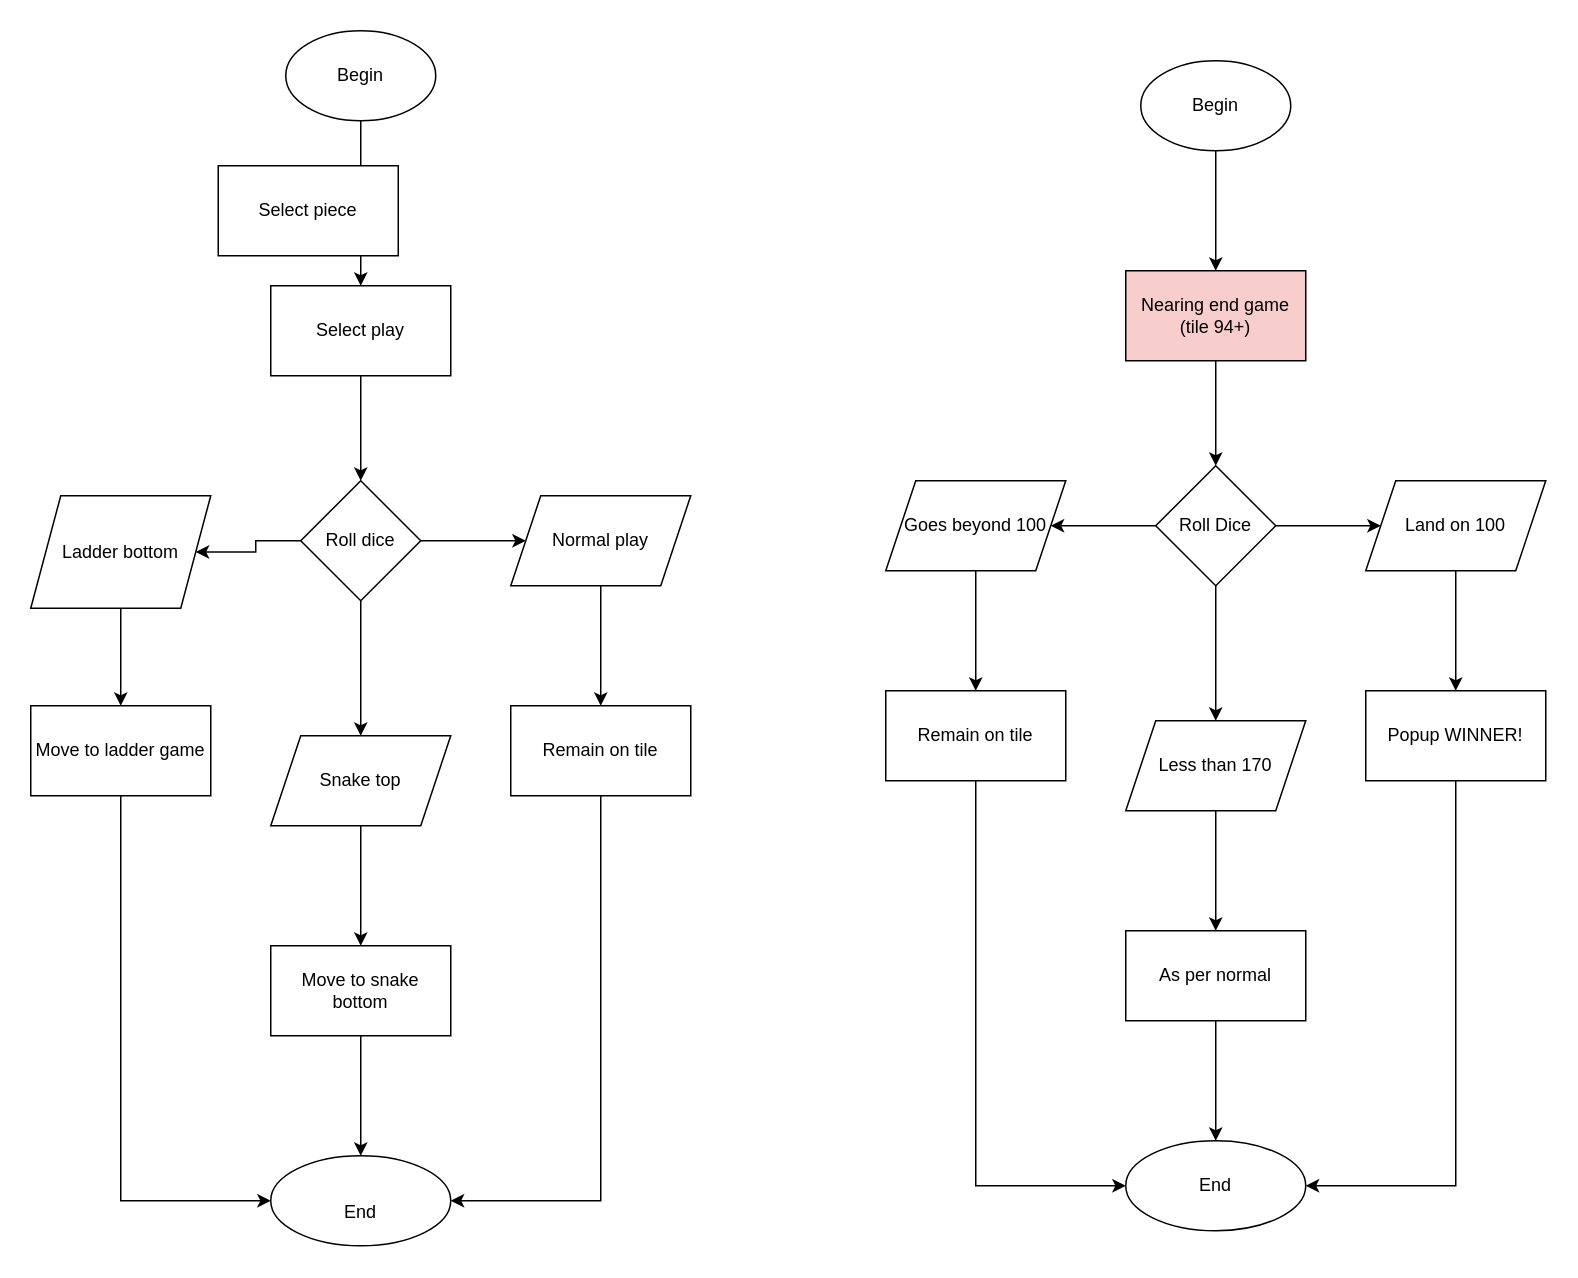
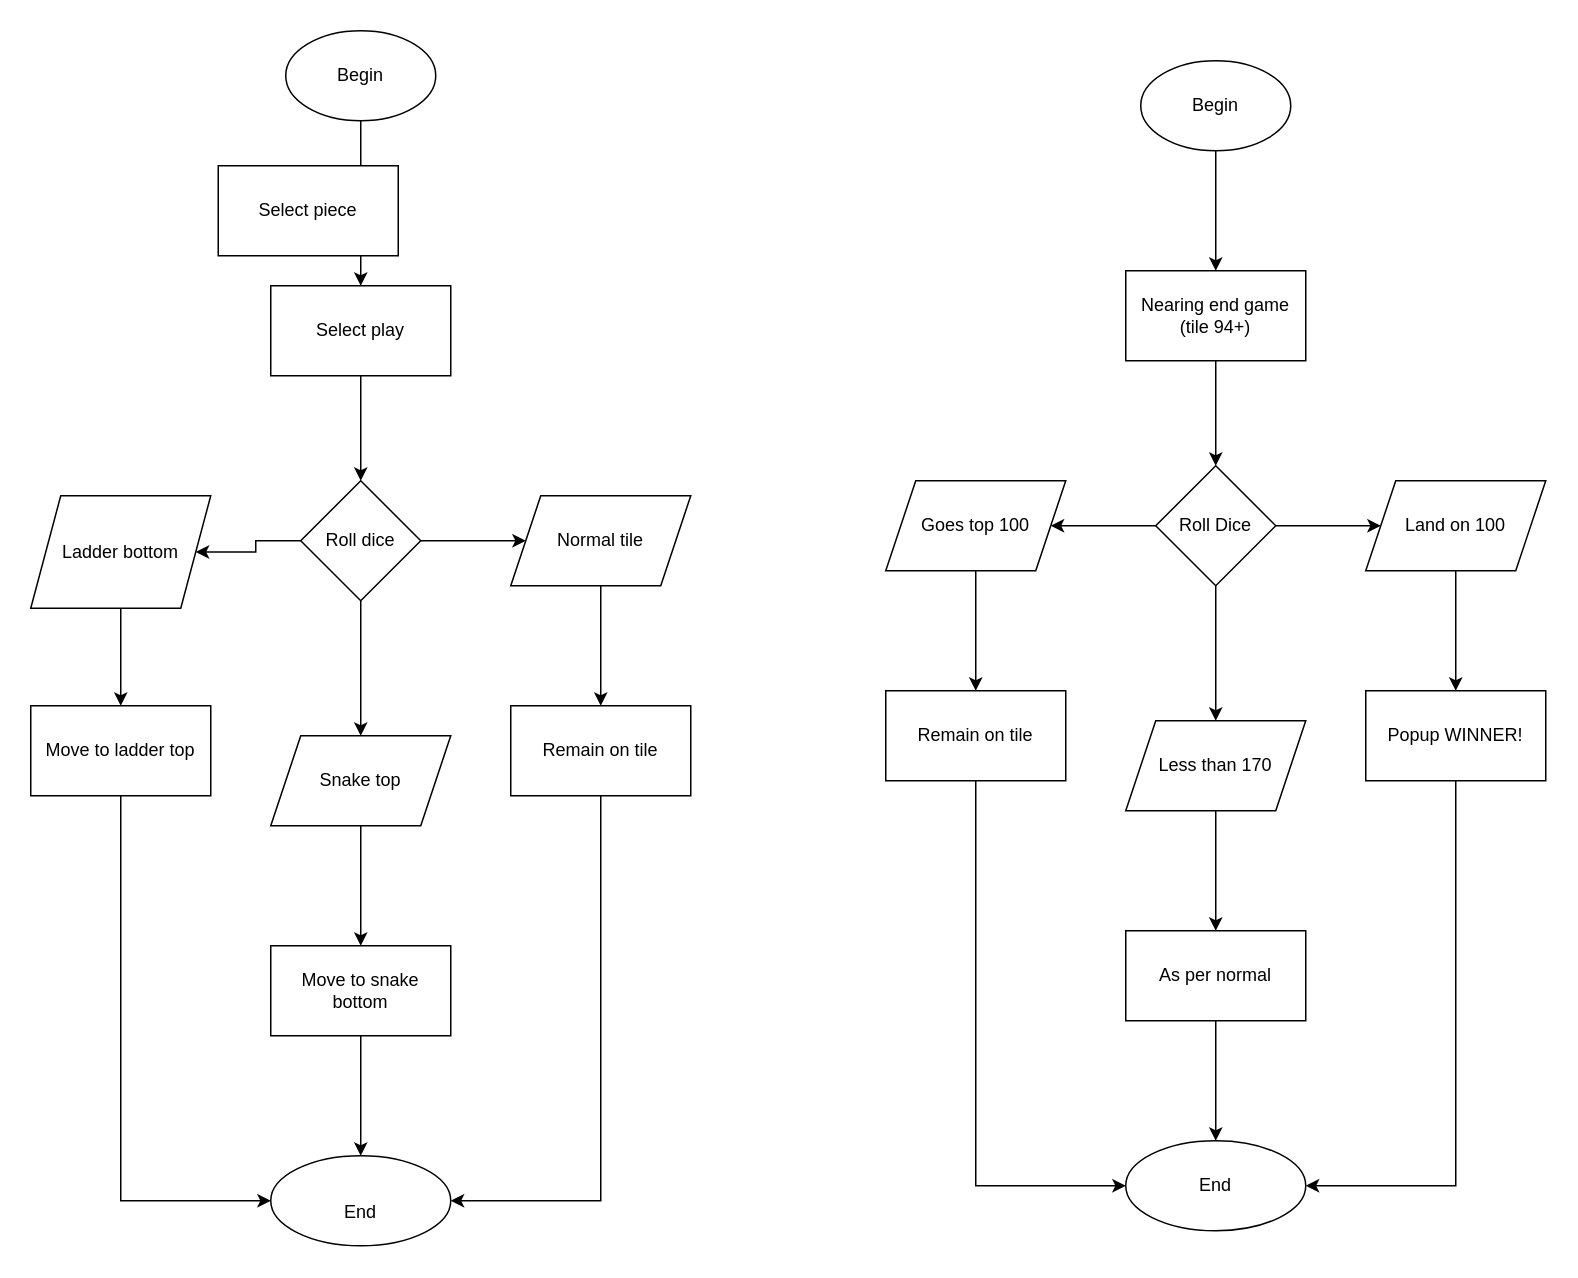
node "Nearing end game (tile 94+)": fillcolor #f8cecc -> #ffffff
node "Goes beyond 100": label "Goes beyond 100" -> "Goes top 100"
node "Normal play": label "Normal play" -> "Normal tile"
node "Move to ladder game": label "Move to ladder game" -> "Move to ladder top"
